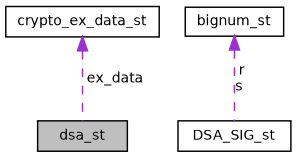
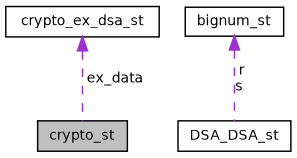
node "crypto_ex_data_st": label "crypto_ex_data_st" -> "crypto_ex_dsa_st"
node "dsa_st": label "dsa_st" -> "crypto_st"
node "DSA_SIG_st": label "DSA_SIG_st" -> "DSA_DSA_st"
